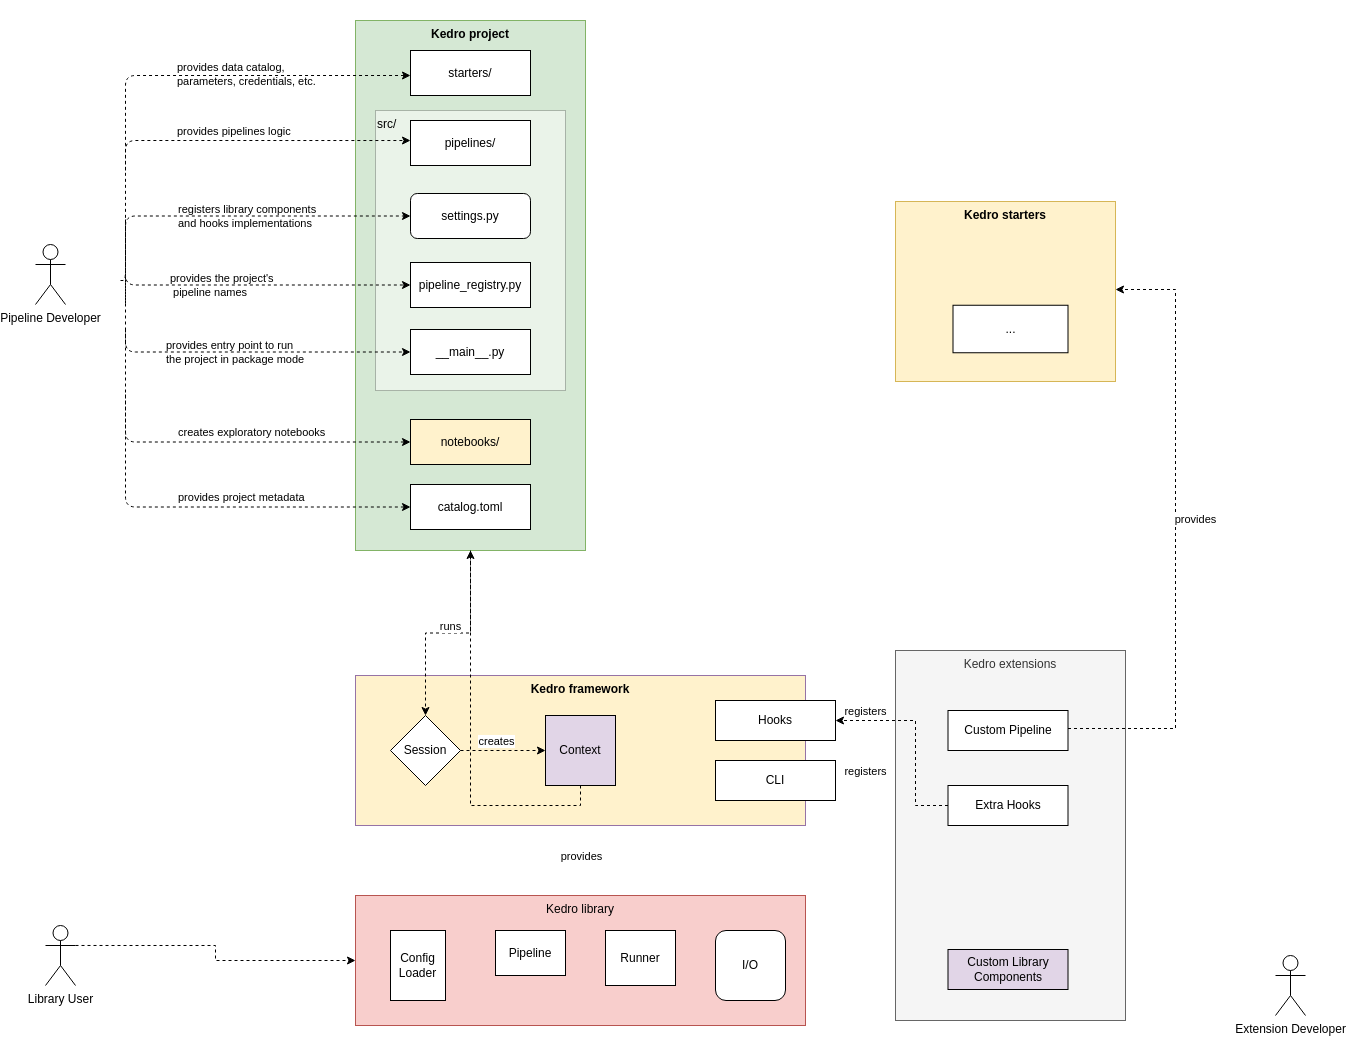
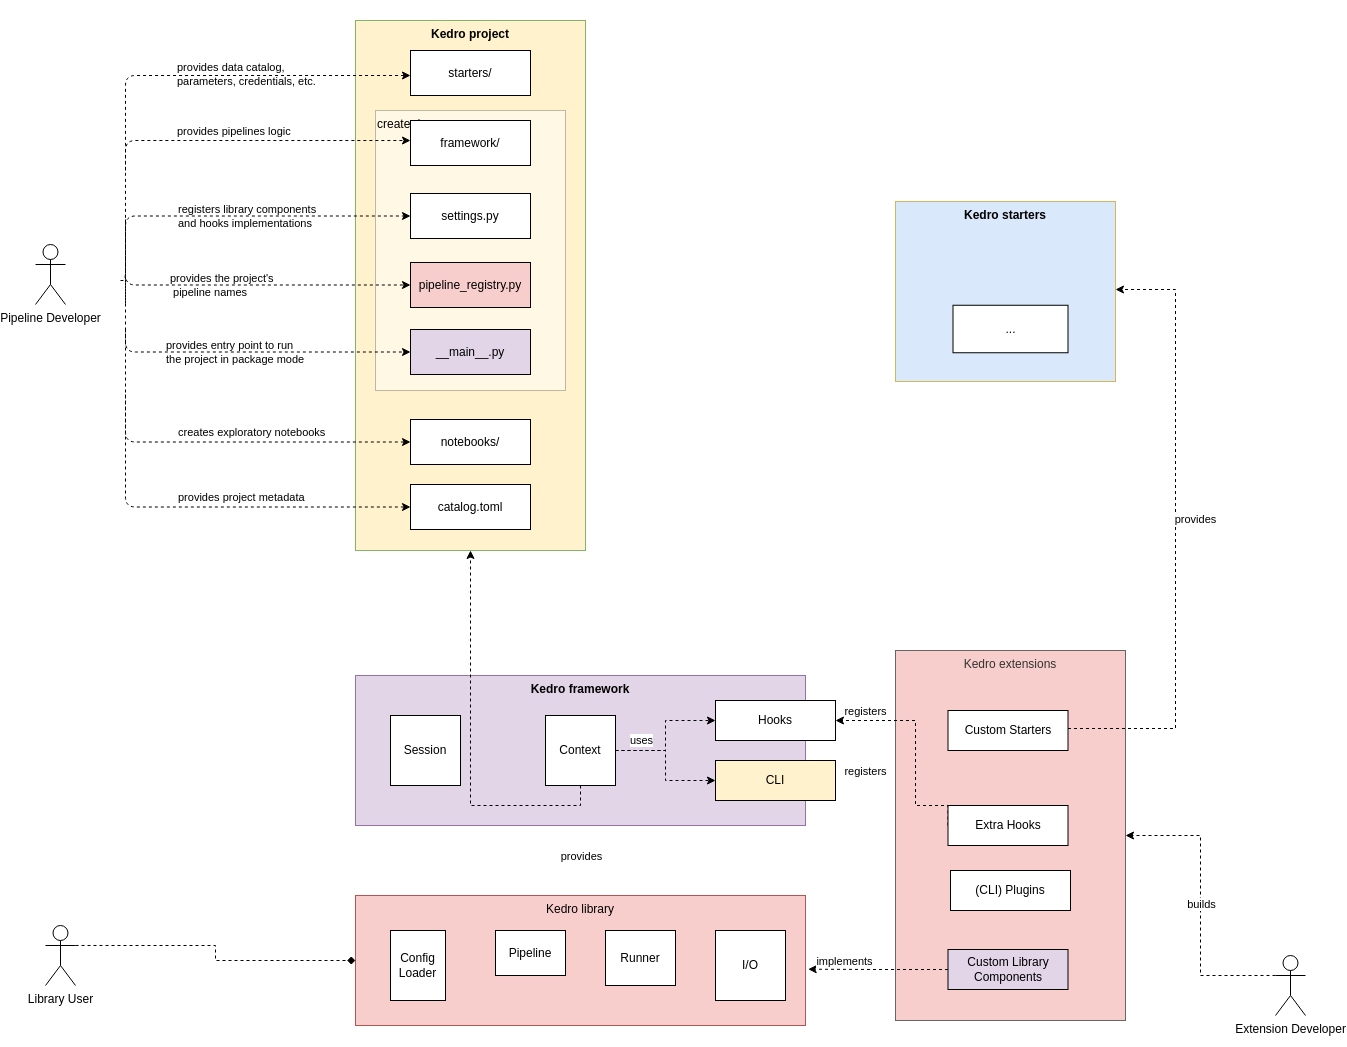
node "Kedro project": fillcolor #d5e8d4 -> #fff2cc
node "src/": label "src/" -> "creates/"
node "pipelines/": label "pipelines/" -> "framework/"
node "settings.py": shape rounded rectangle -> rectangle
node "pipeline_registry.py": fillcolor #ffffff -> #f8cecc
node "Kedro starters": fillcolor #fff2cc -> #dae8fc
node "__main__.py": fillcolor #ffffff -> #e1d5e7
node "notebooks/": fillcolor #fff2cc -> #ffffff
edge "Kedro project" -> "Session": removed, label "runs"
node "Kedro framework": fillcolor #fff2cc -> #e1d5e7
edge "Context" -> "Hooks": added
node "Custom Pipeline": label "Custom Pipeline" -> "Custom Starters"
node "Session": shape diamond -> rectangle
edge "Session" -> "Context": removed, label "creates"
node "Context": fillcolor #e1d5e7 -> #ffffff
edge "Context" -> "CLI": added, label "uses"
node "CLI": fillcolor #ffffff -> #fff2cc
node "Extra Hooks": moved (1008, 806) -> (1008, 826)
node "Kedro extensions": fillcolor #f5f5f5 -> #f8cecc
node "(CLI) Plugins": added
edge "Extension Developer" -> "Kedro extensions": added, label "builds"
edge "Library User" -> "Kedro library": arrowhead classic -> diamond
node "I/O": shape rounded rectangle -> rectangle
edge "Custom Library Components" -> "Kedro library": added, label "implements"
